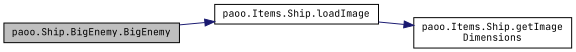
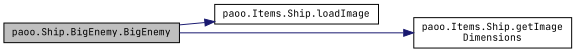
edge "paoo.Items.Ship.loadImage" -> "paoo.Items.Ship.getImage Dimensions": now "paoo.Ship.BigEnemy.BigEnemy" -> "paoo.Items.Ship.getImage Dimensions"
